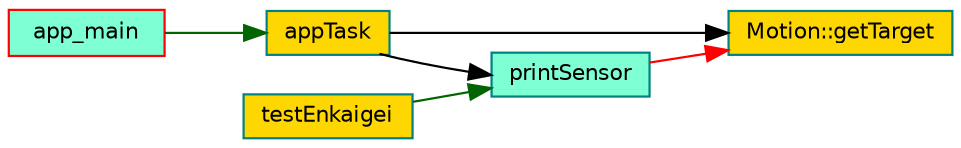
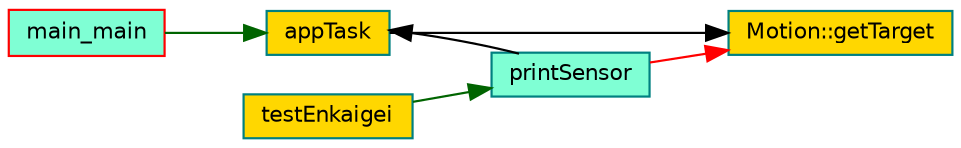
node "app_main": label "app_main" -> "main_main"
edge "appTask" -> "printSensor": reversed
